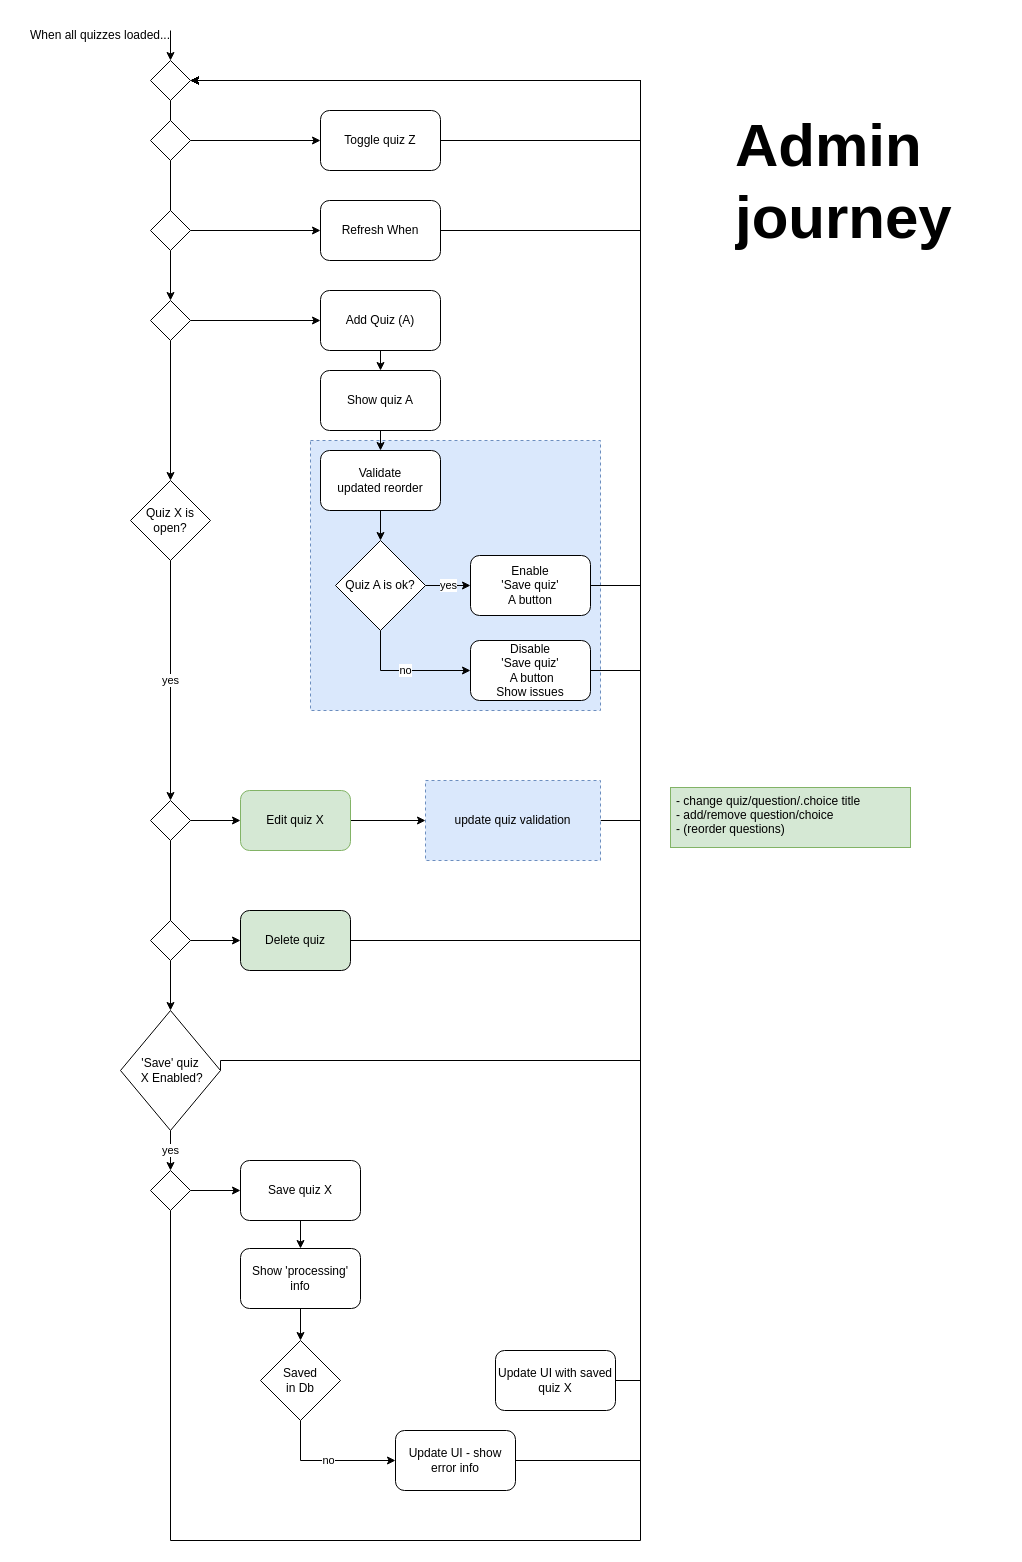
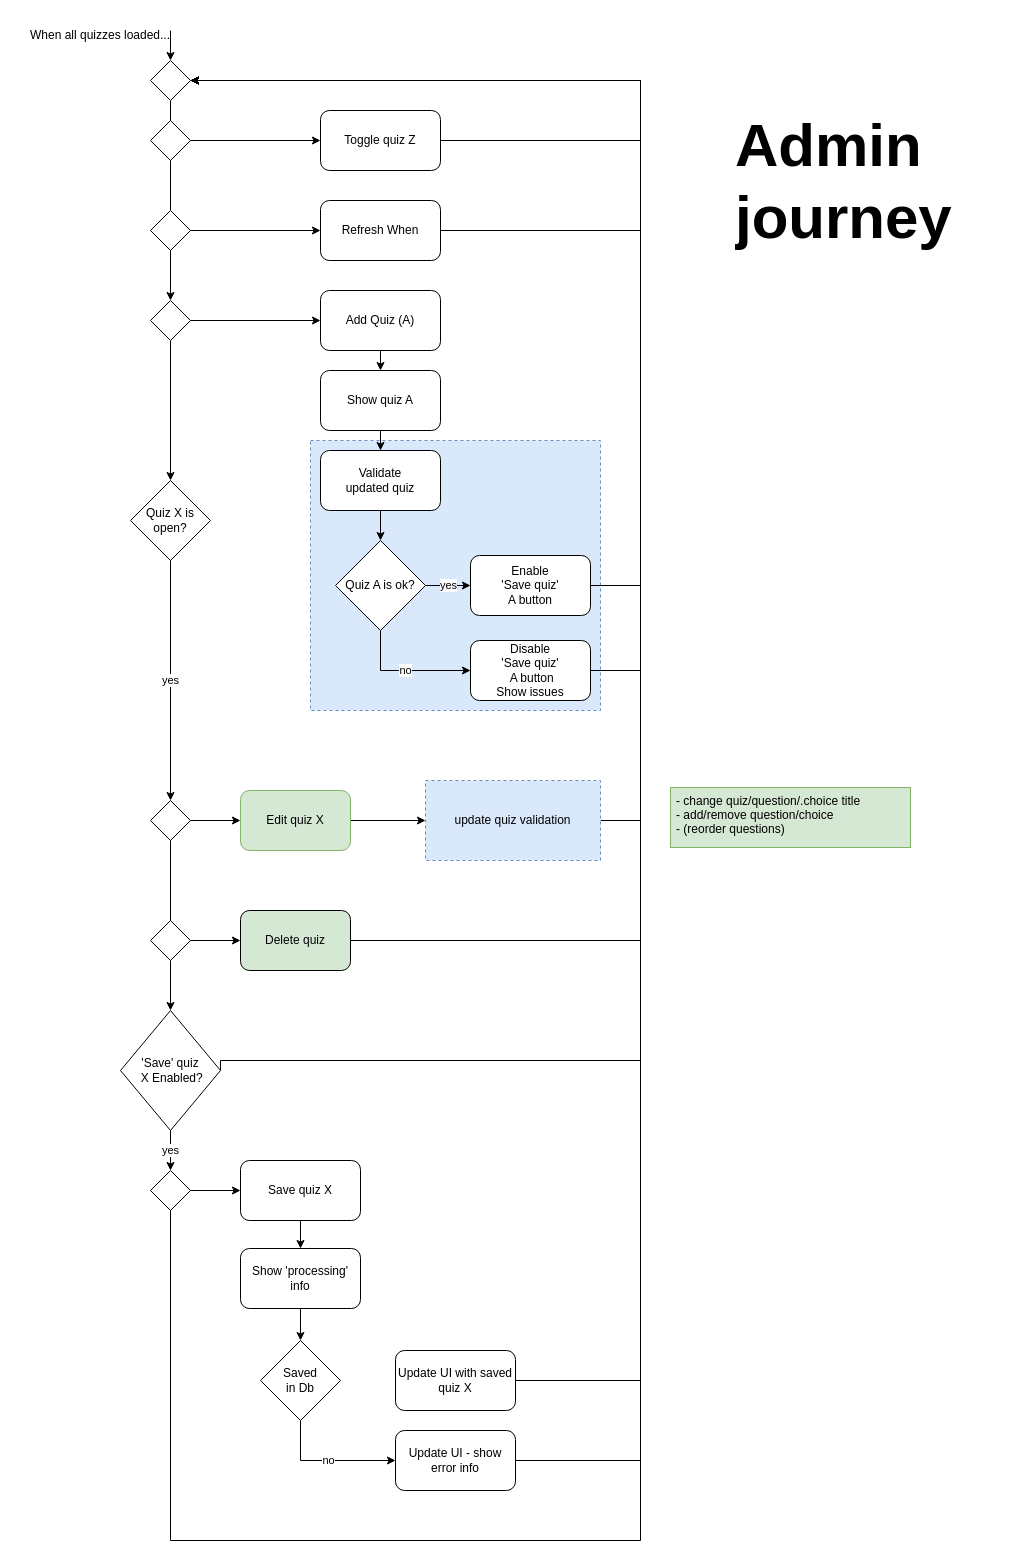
node "Validate updated reorder": label "Validate updated reorder" -> "Validate updated quiz"
node "Update UI with saved quiz X": moved (556, 1381) -> (456, 1381)
